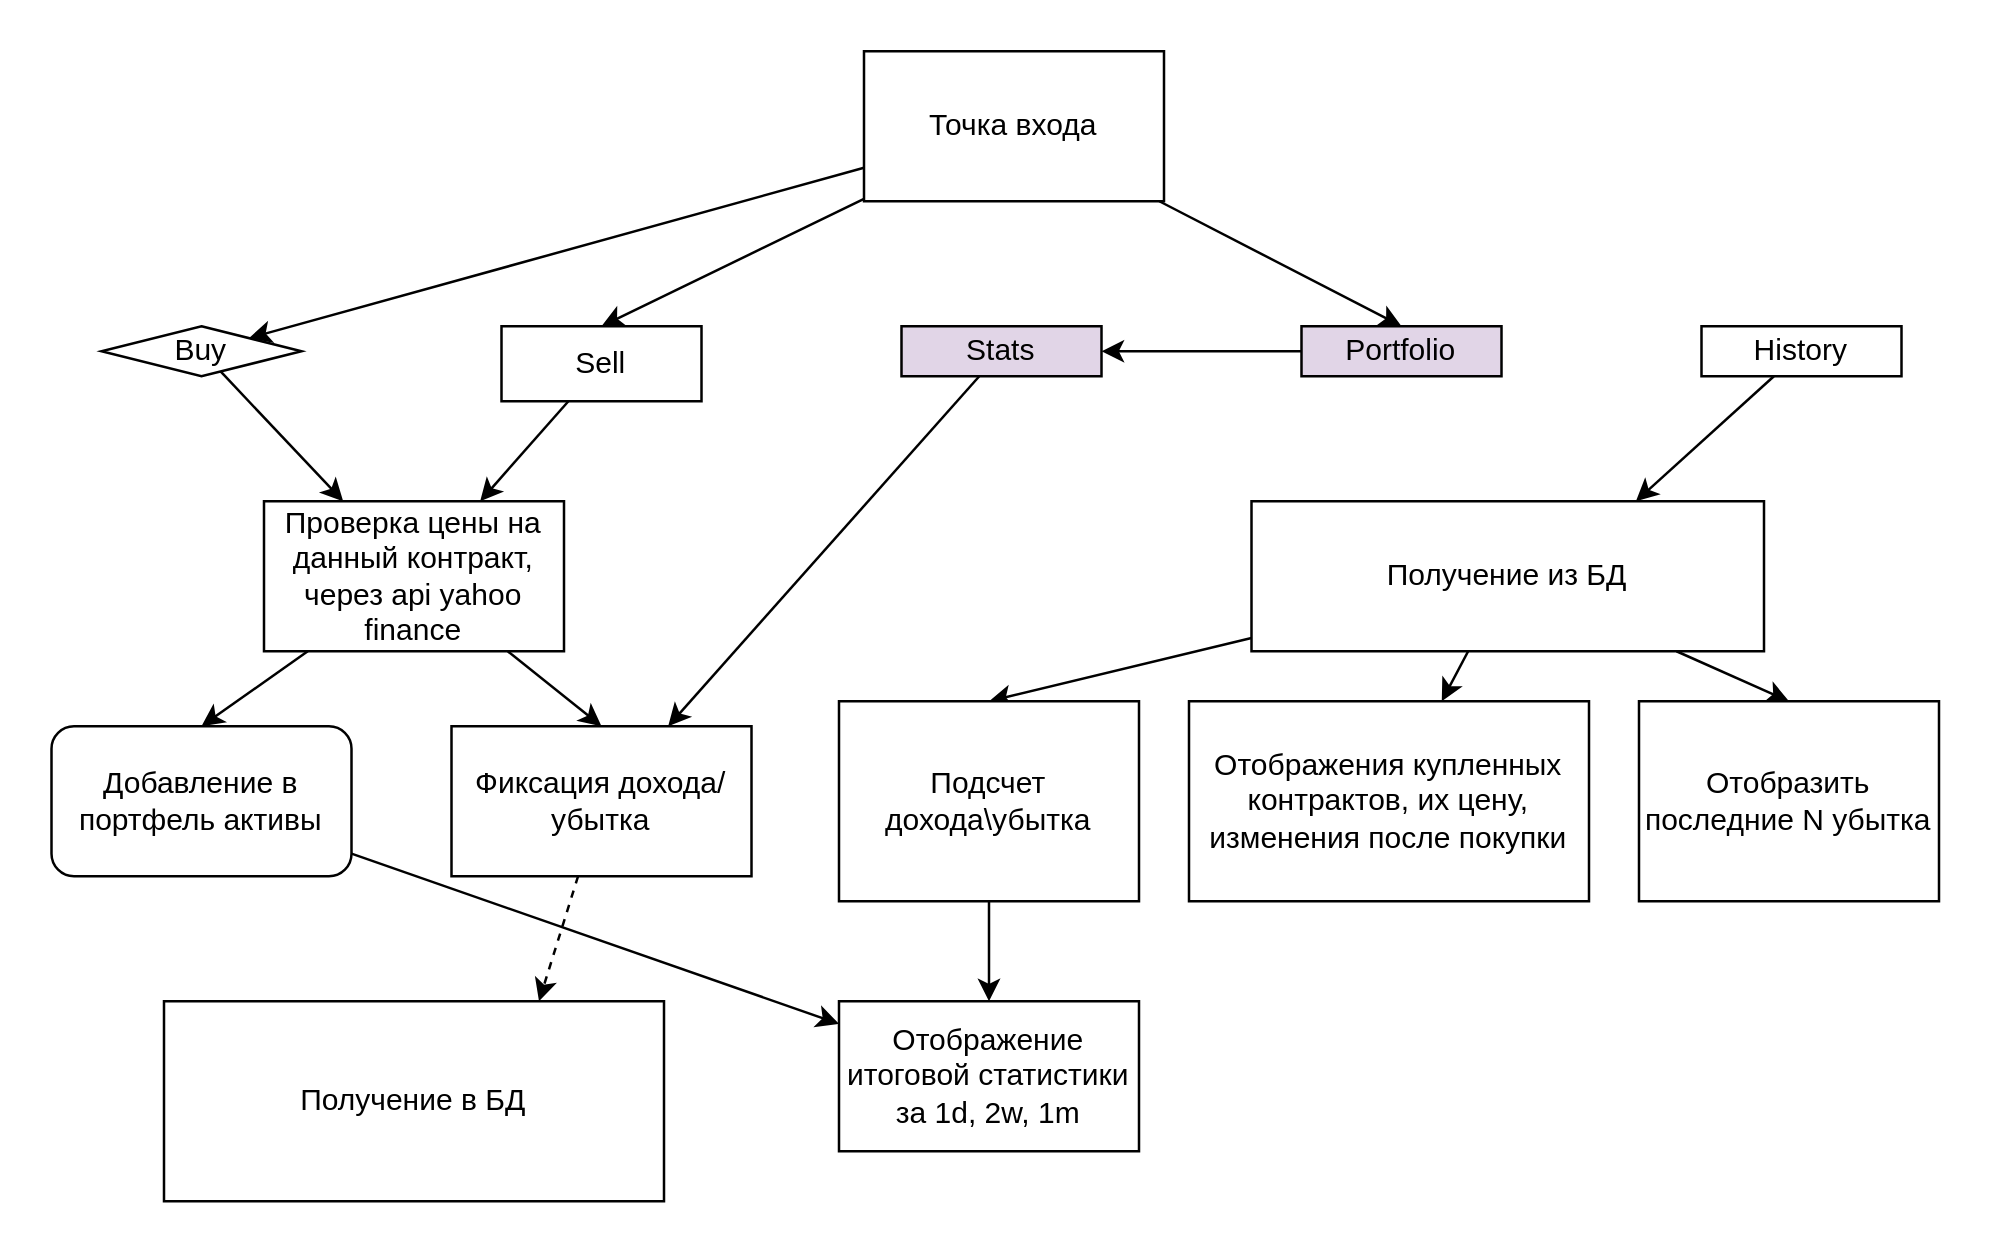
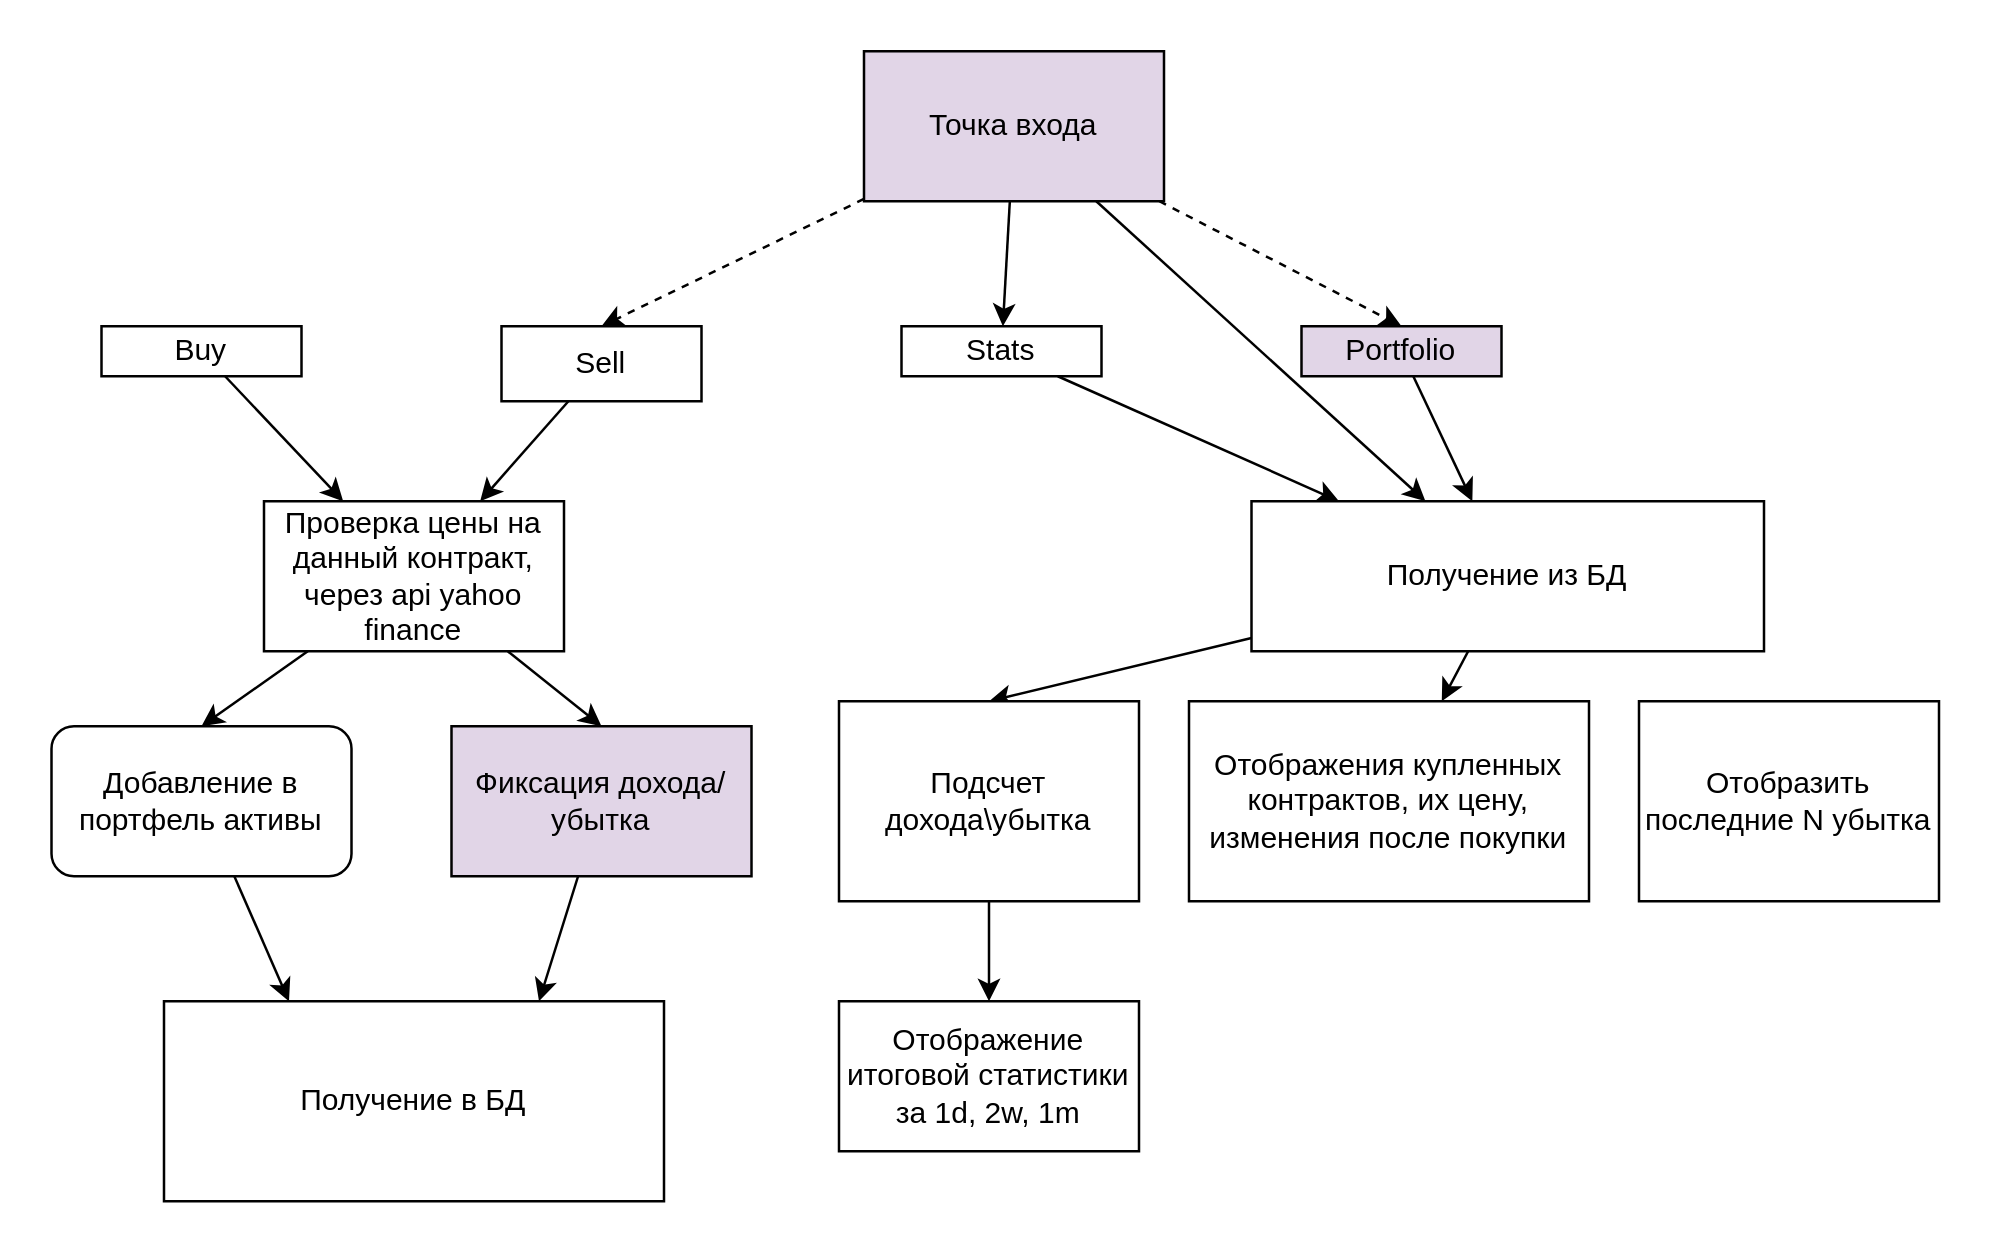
node "Точка входа": fillcolor #ffffff -> #e1d5e7
edge "Точка входа" -> "Buy": now "Точка входа" -> "Получение из БД"
edge "Точка входа" -> "Stats": added
edge "Точка входа" -> "Sell": style solid -> dashed
edge "Точка входа" -> "Portfolio": style solid -> dashed
node "Buy": shape diamond -> rectangle
node "Stats": fillcolor #e1d5e7 -> #ffffff
edge "Portfolio" -> "Stats": now "Portfolio" -> "Получение из БД"
node "History": removed
edge "History" -> "Получение из БД": removed
edge "Stats" -> "Фиксация дохода/убытка": now "Stats" -> "Получение из БД"
edge "Получение из БД" -> "Отобразить последние N убытка": removed
node "Фиксация дохода/убытка": fillcolor #ffffff -> #e1d5e7
edge "Фиксация дохода/убытка" -> "Получение в БД": style dashed -> solid
edge "Добавление в портфель активы" -> "Отображение итоговой статистики за 1d, 2w, 1m": now "Добавление в портфель активы" -> "Получение в БД"
